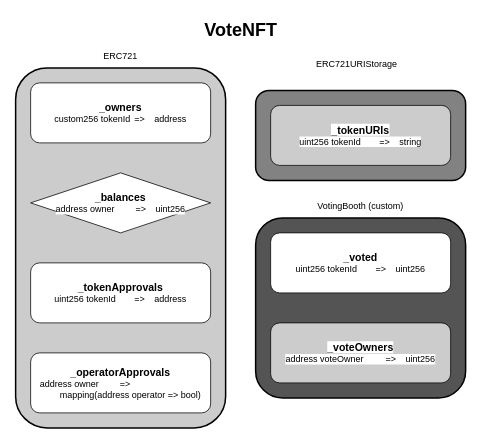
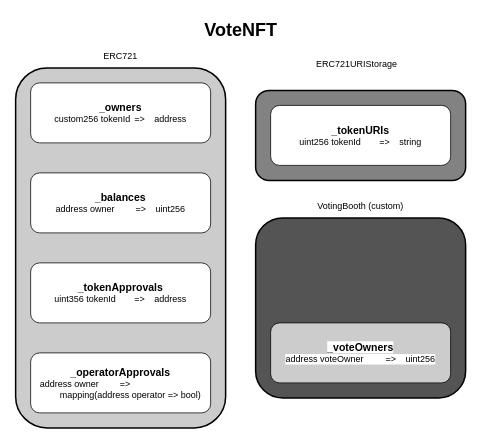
node "_tokenURIs uint256 tokenId => string": fillcolor #cccccc -> #ffffff
node "_balances address owner => uint256": shape diamond -> rounded rectangle
node "_voted uint256 tokenId => uint256": removed
node "_tokenApprovals uint256 tokenId => address": label "_tokenApprovals uint256 tokenId => address" -> "_tokenApprovals uint356 tokenId => address"
